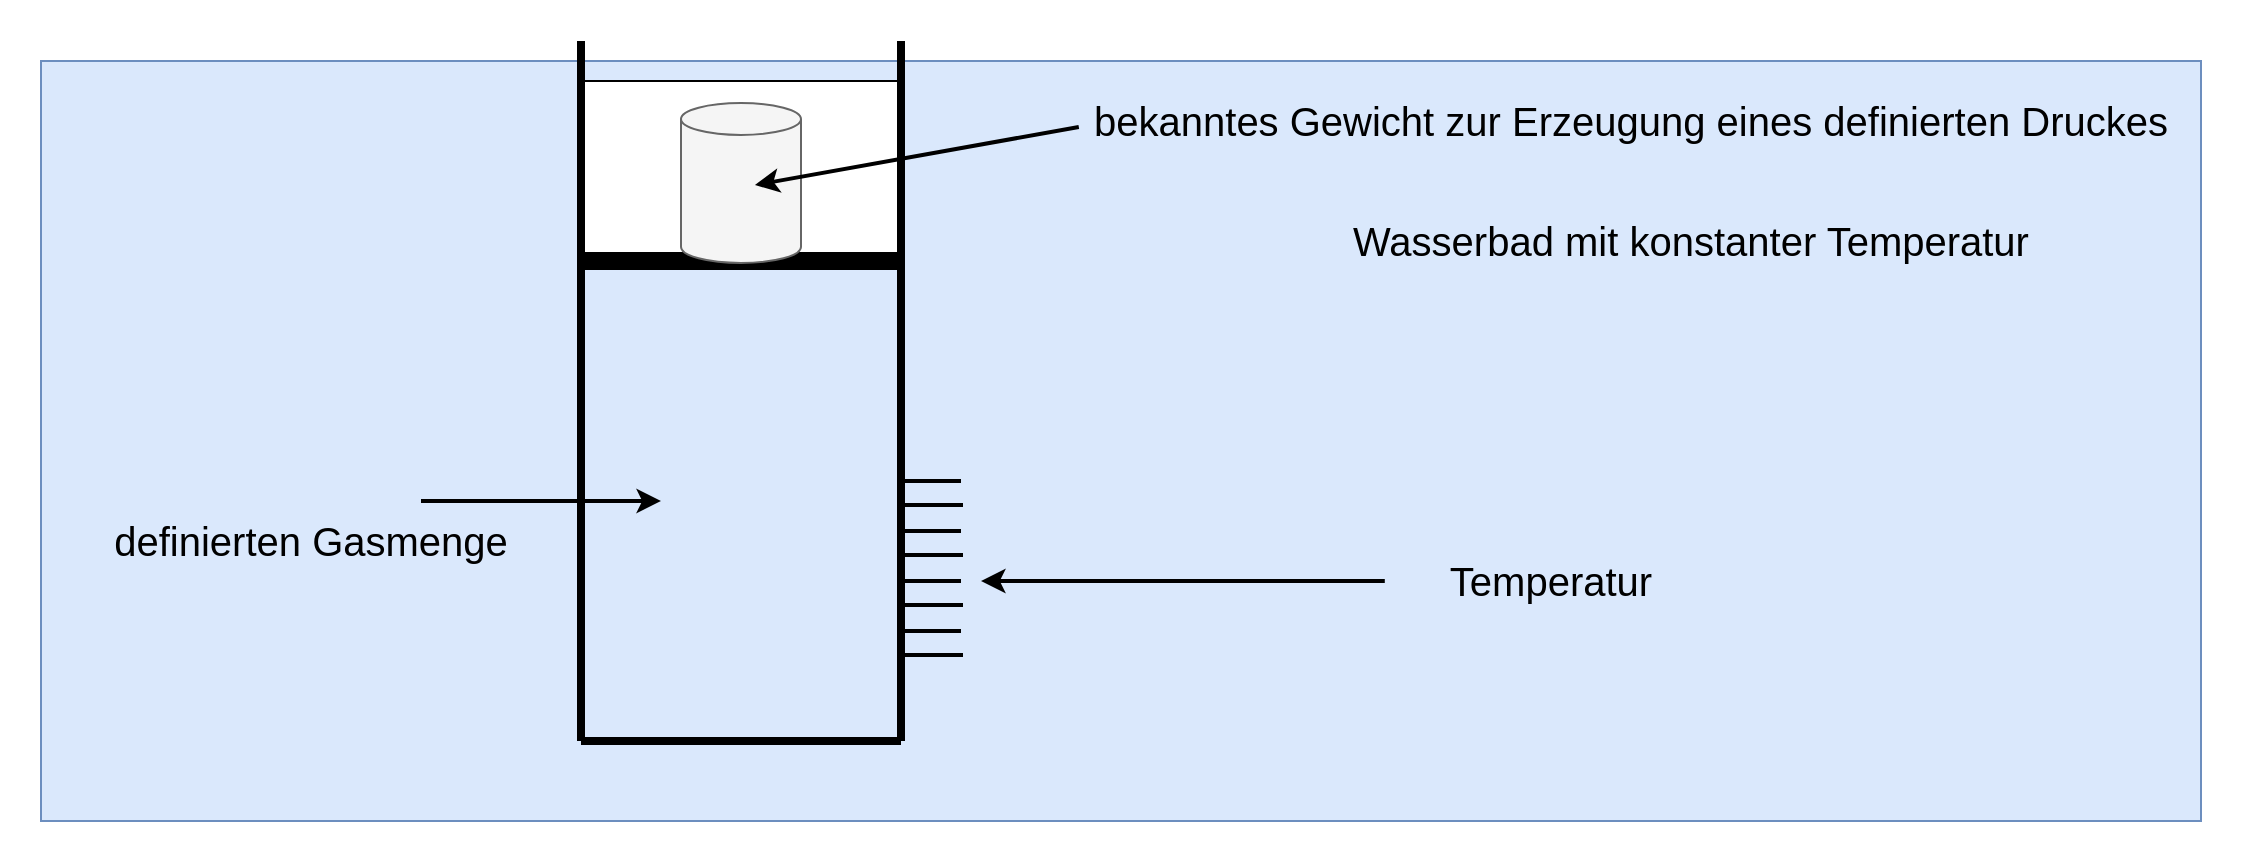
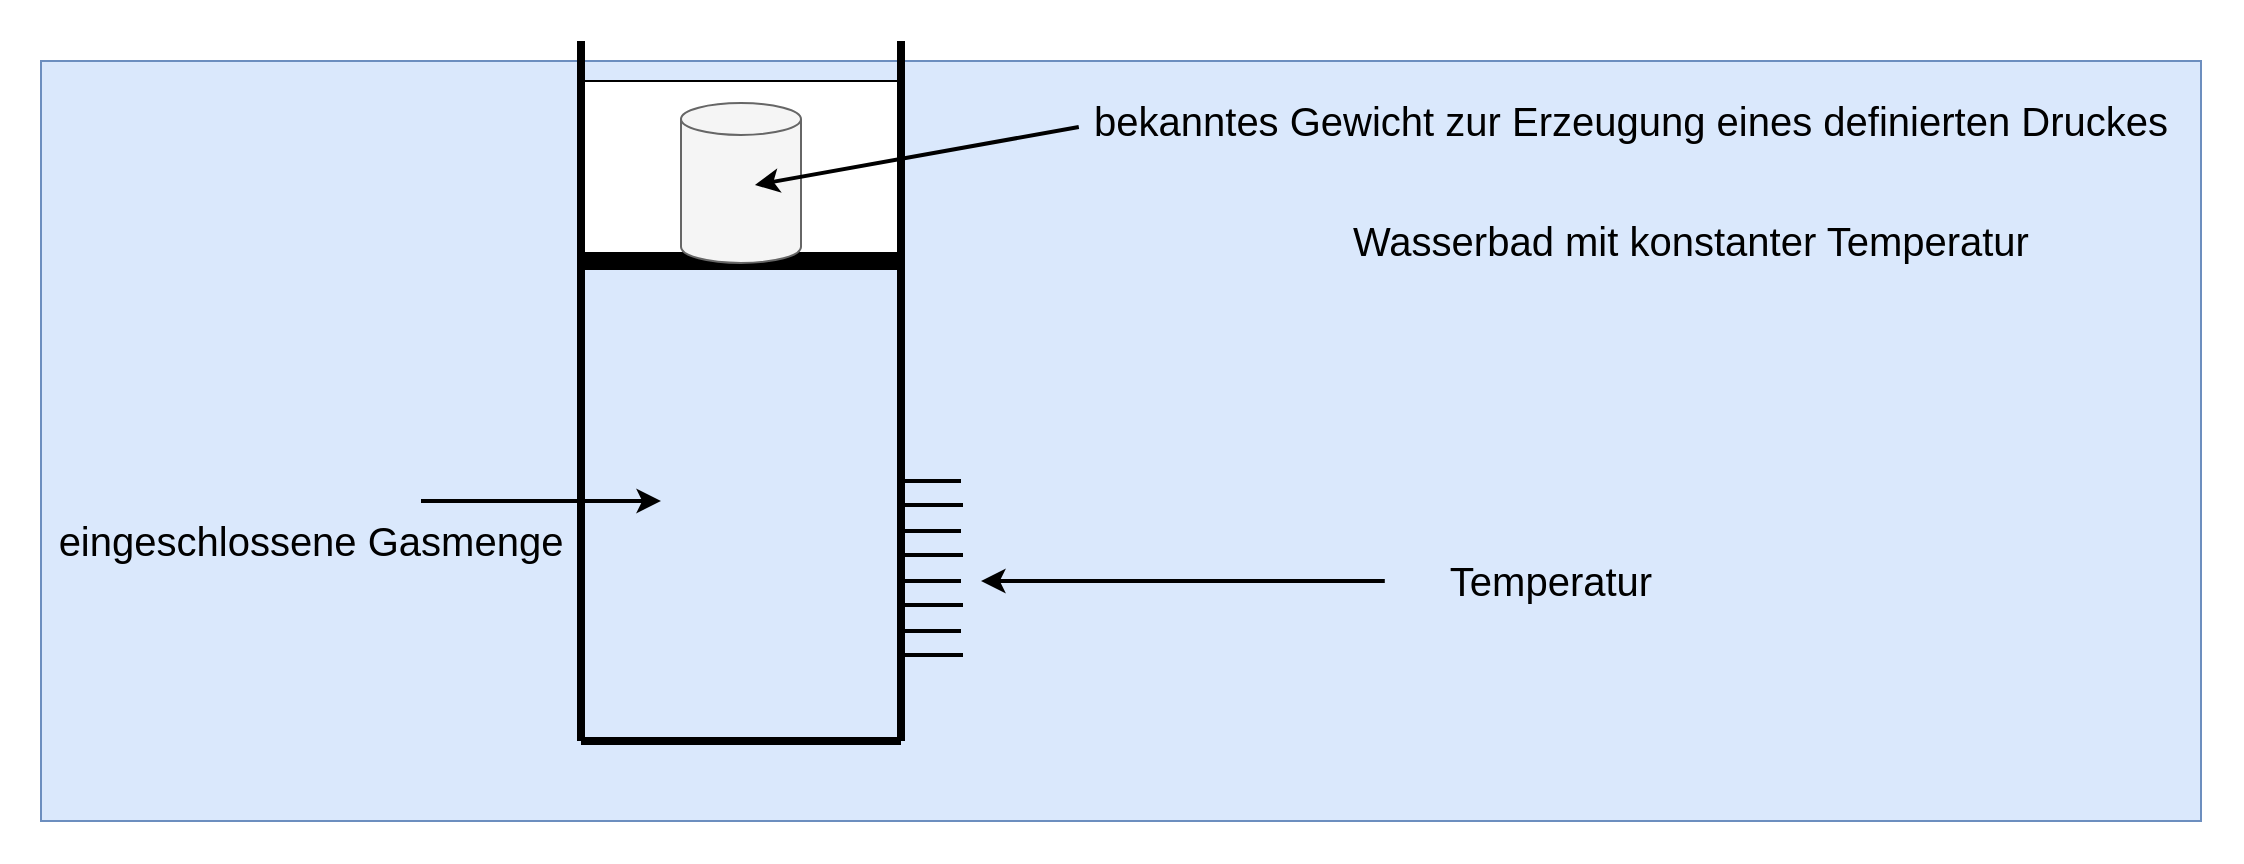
node "definierten Gasmenge": label "definierten Gasmenge" -> "eingeschlossene Gasmenge"
